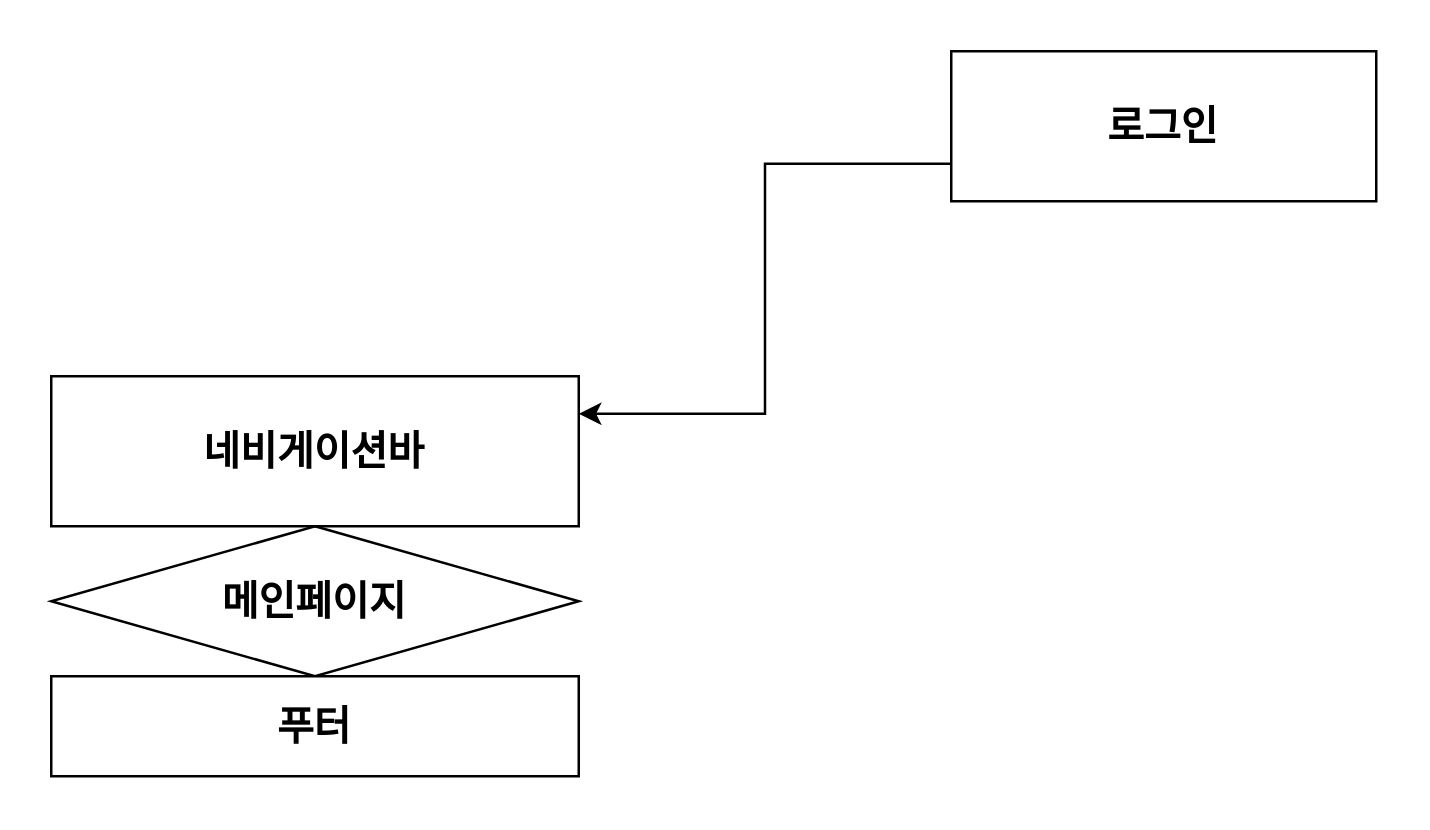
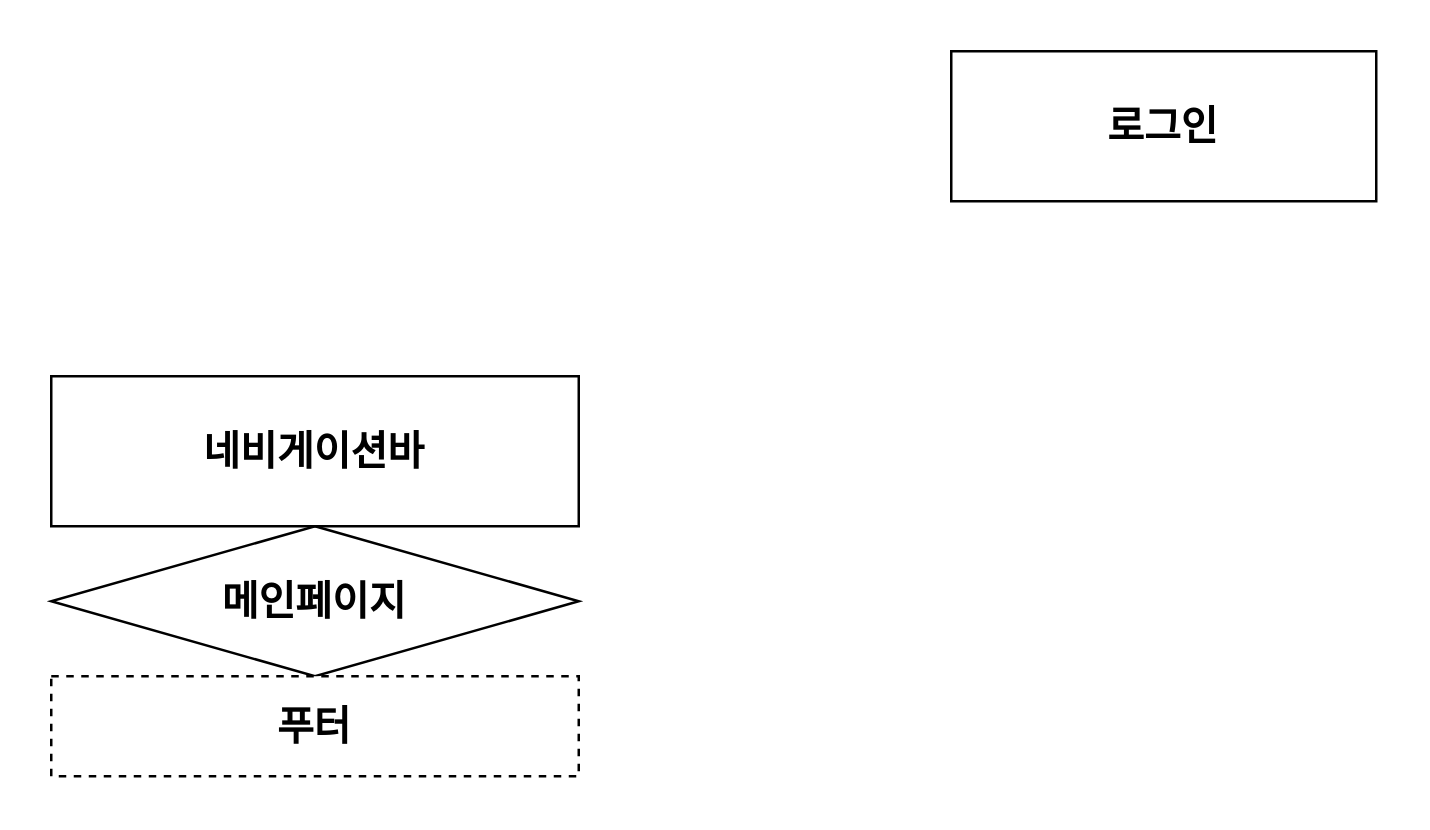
edge "로그인" -> "네비게이션바": removed
node "푸터": style solid -> dashed
